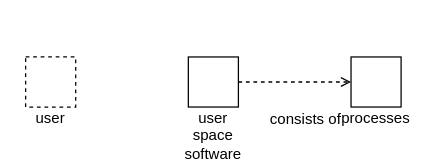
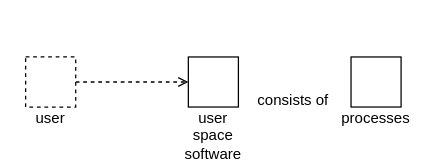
edge "user" -> "user space software": added
edge "user space software" -> "processes": removed
node "consists of": moved (305, 119) -> (293, 101)
